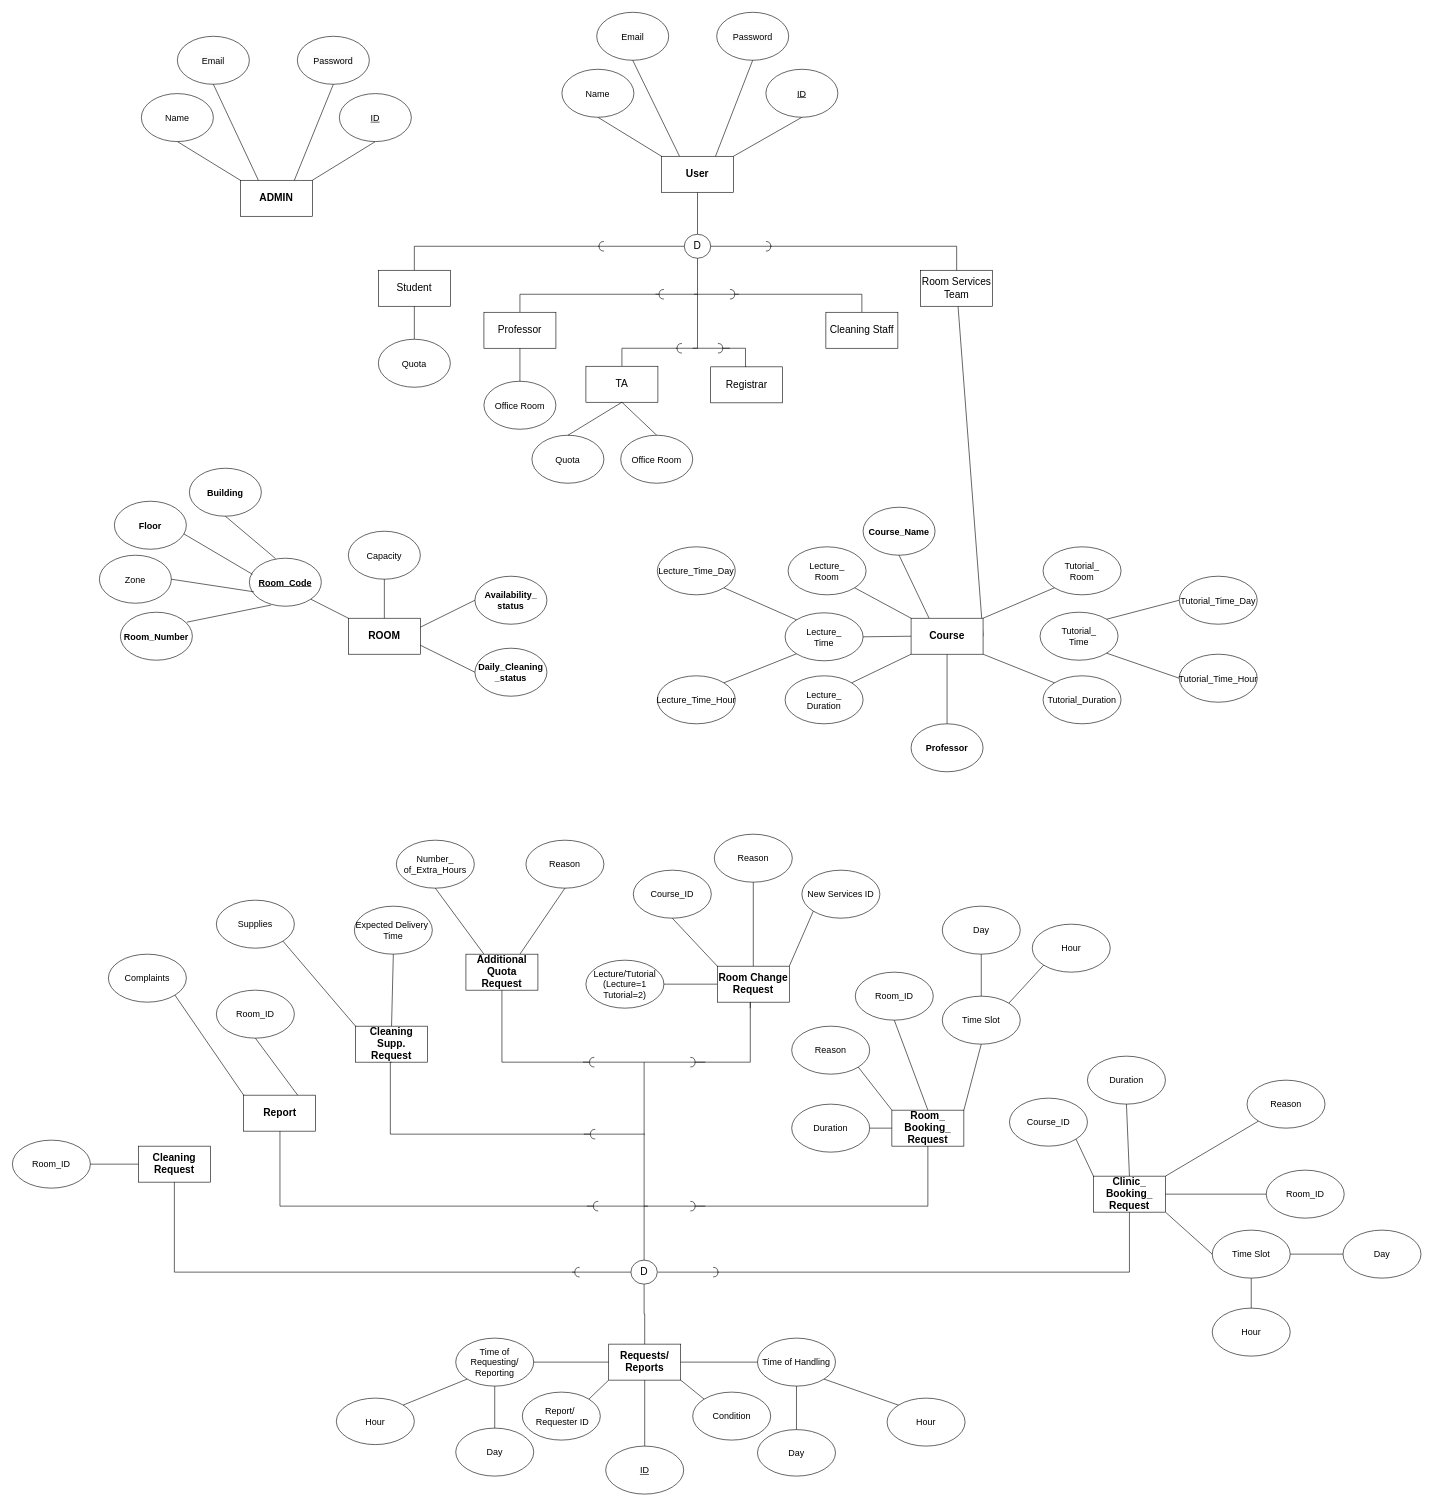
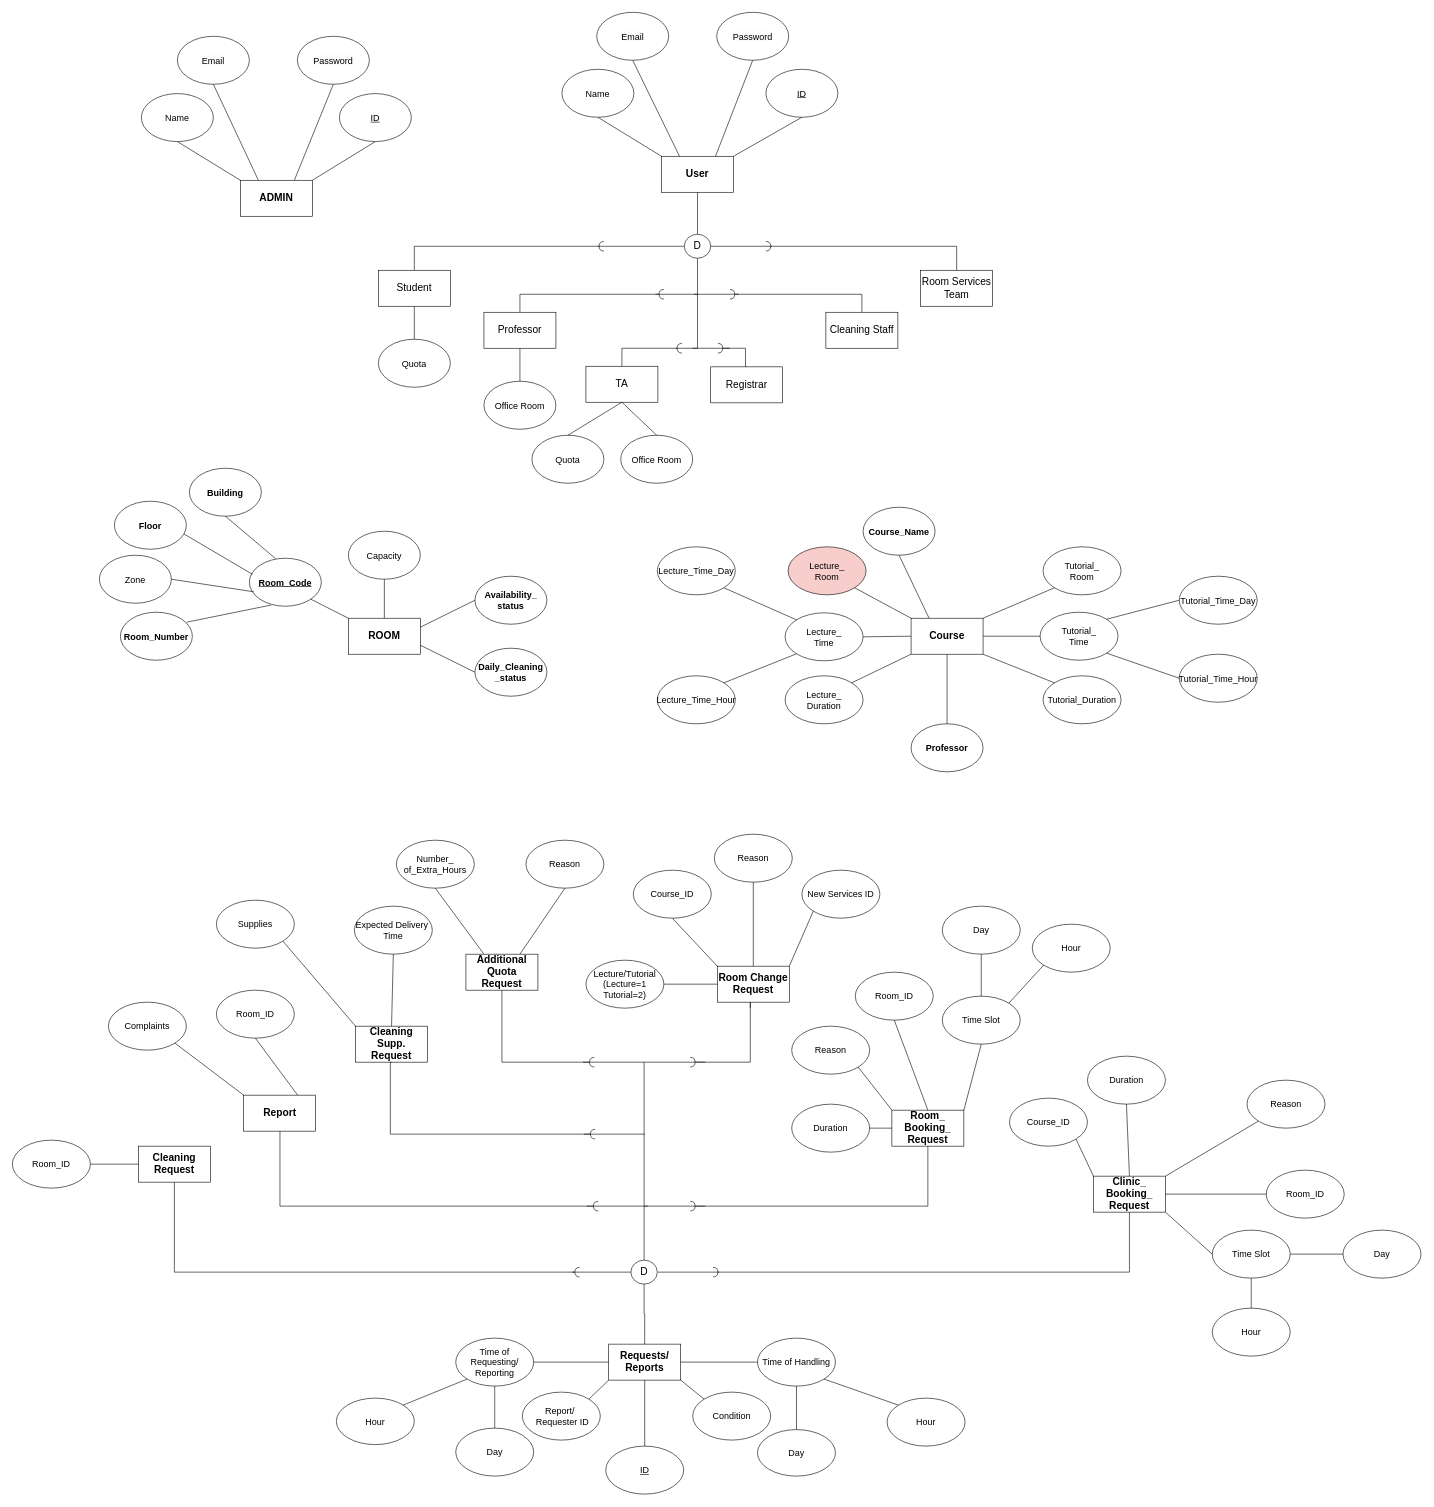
edge "Room Services Team" -- "Course": now "Tutorial_ Time" -- "Course"
node "Lecture_ Room": fillcolor #ffffff -> #f8cecc
node "Complaints": moved (147, 978) -> (147, 1026)
